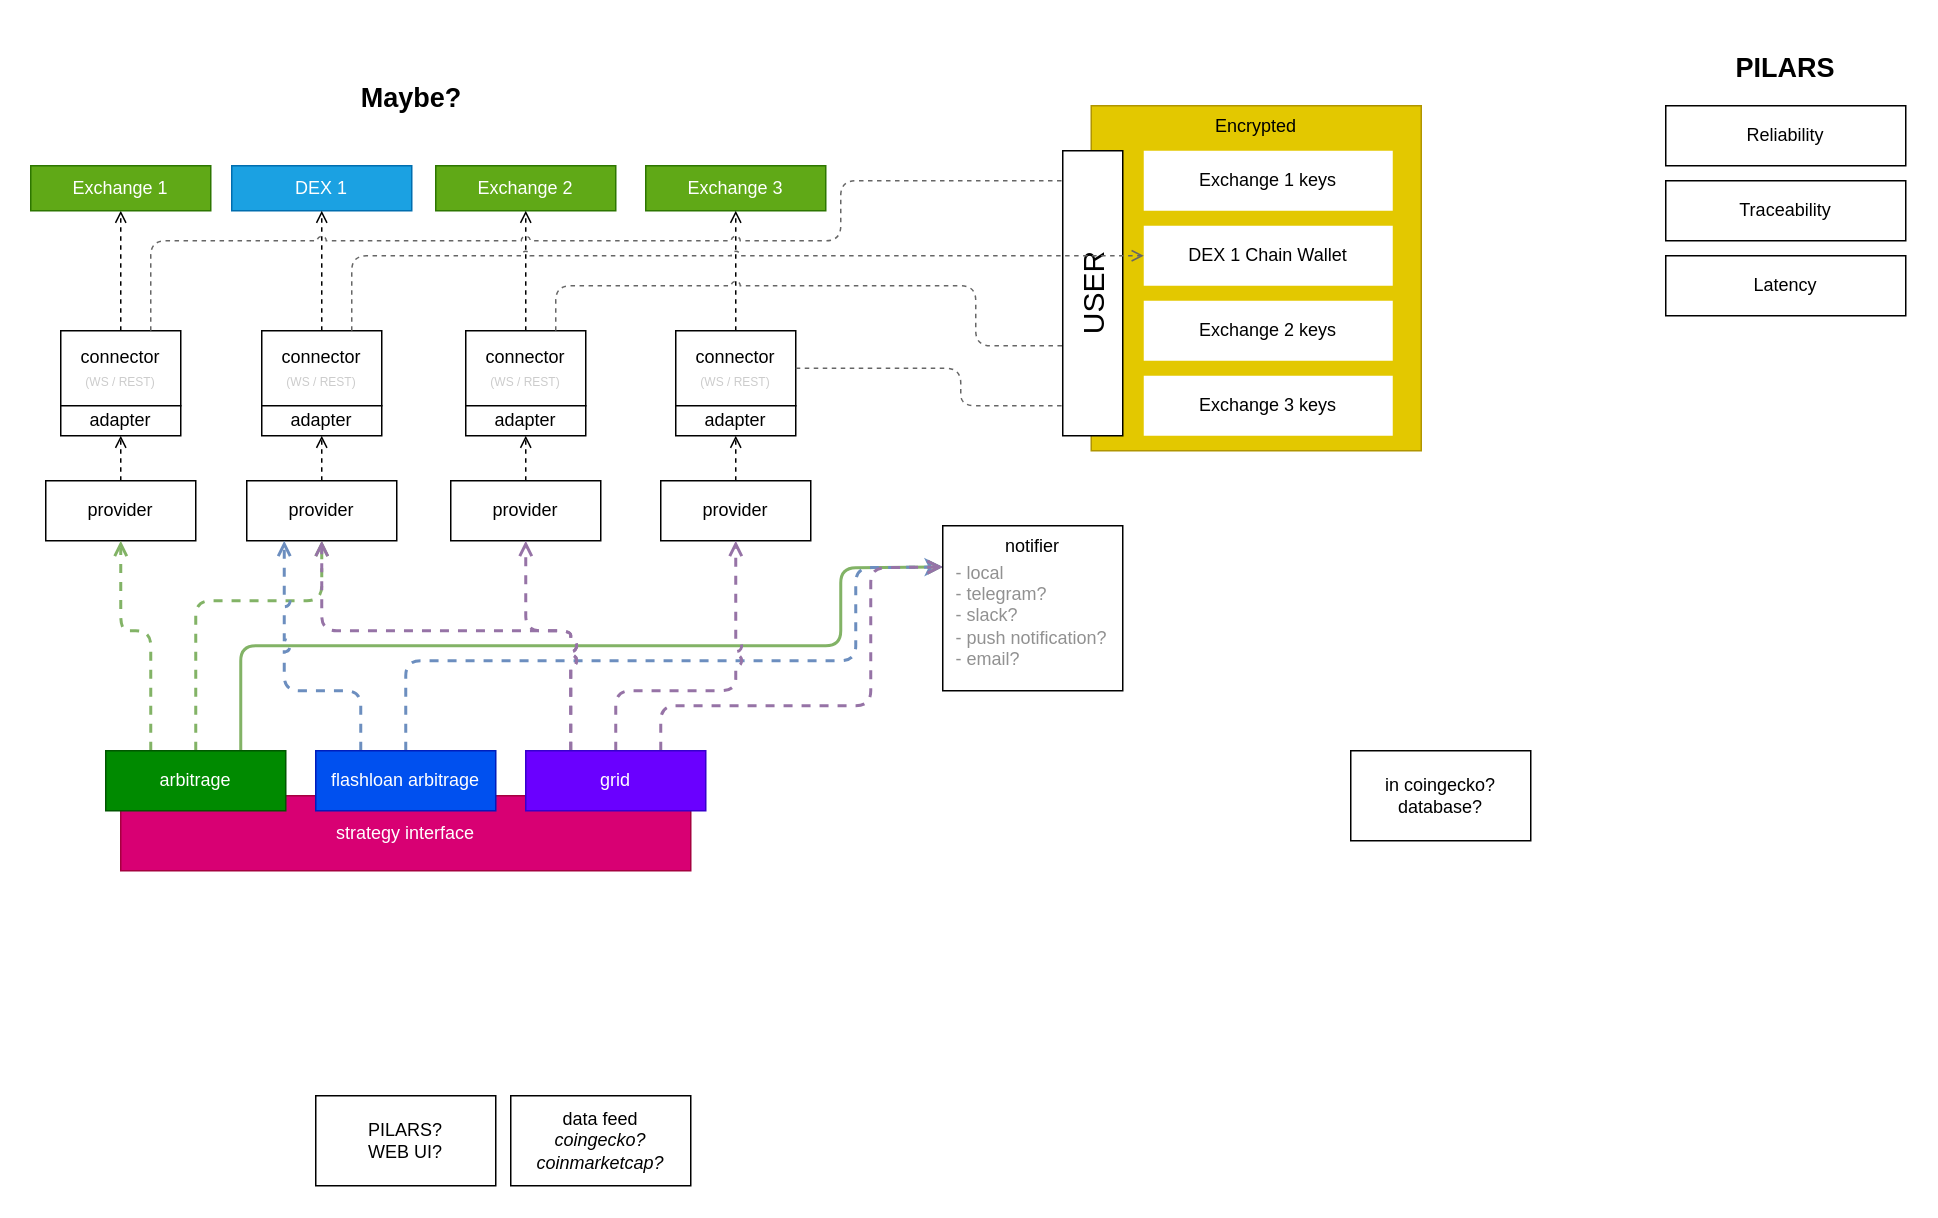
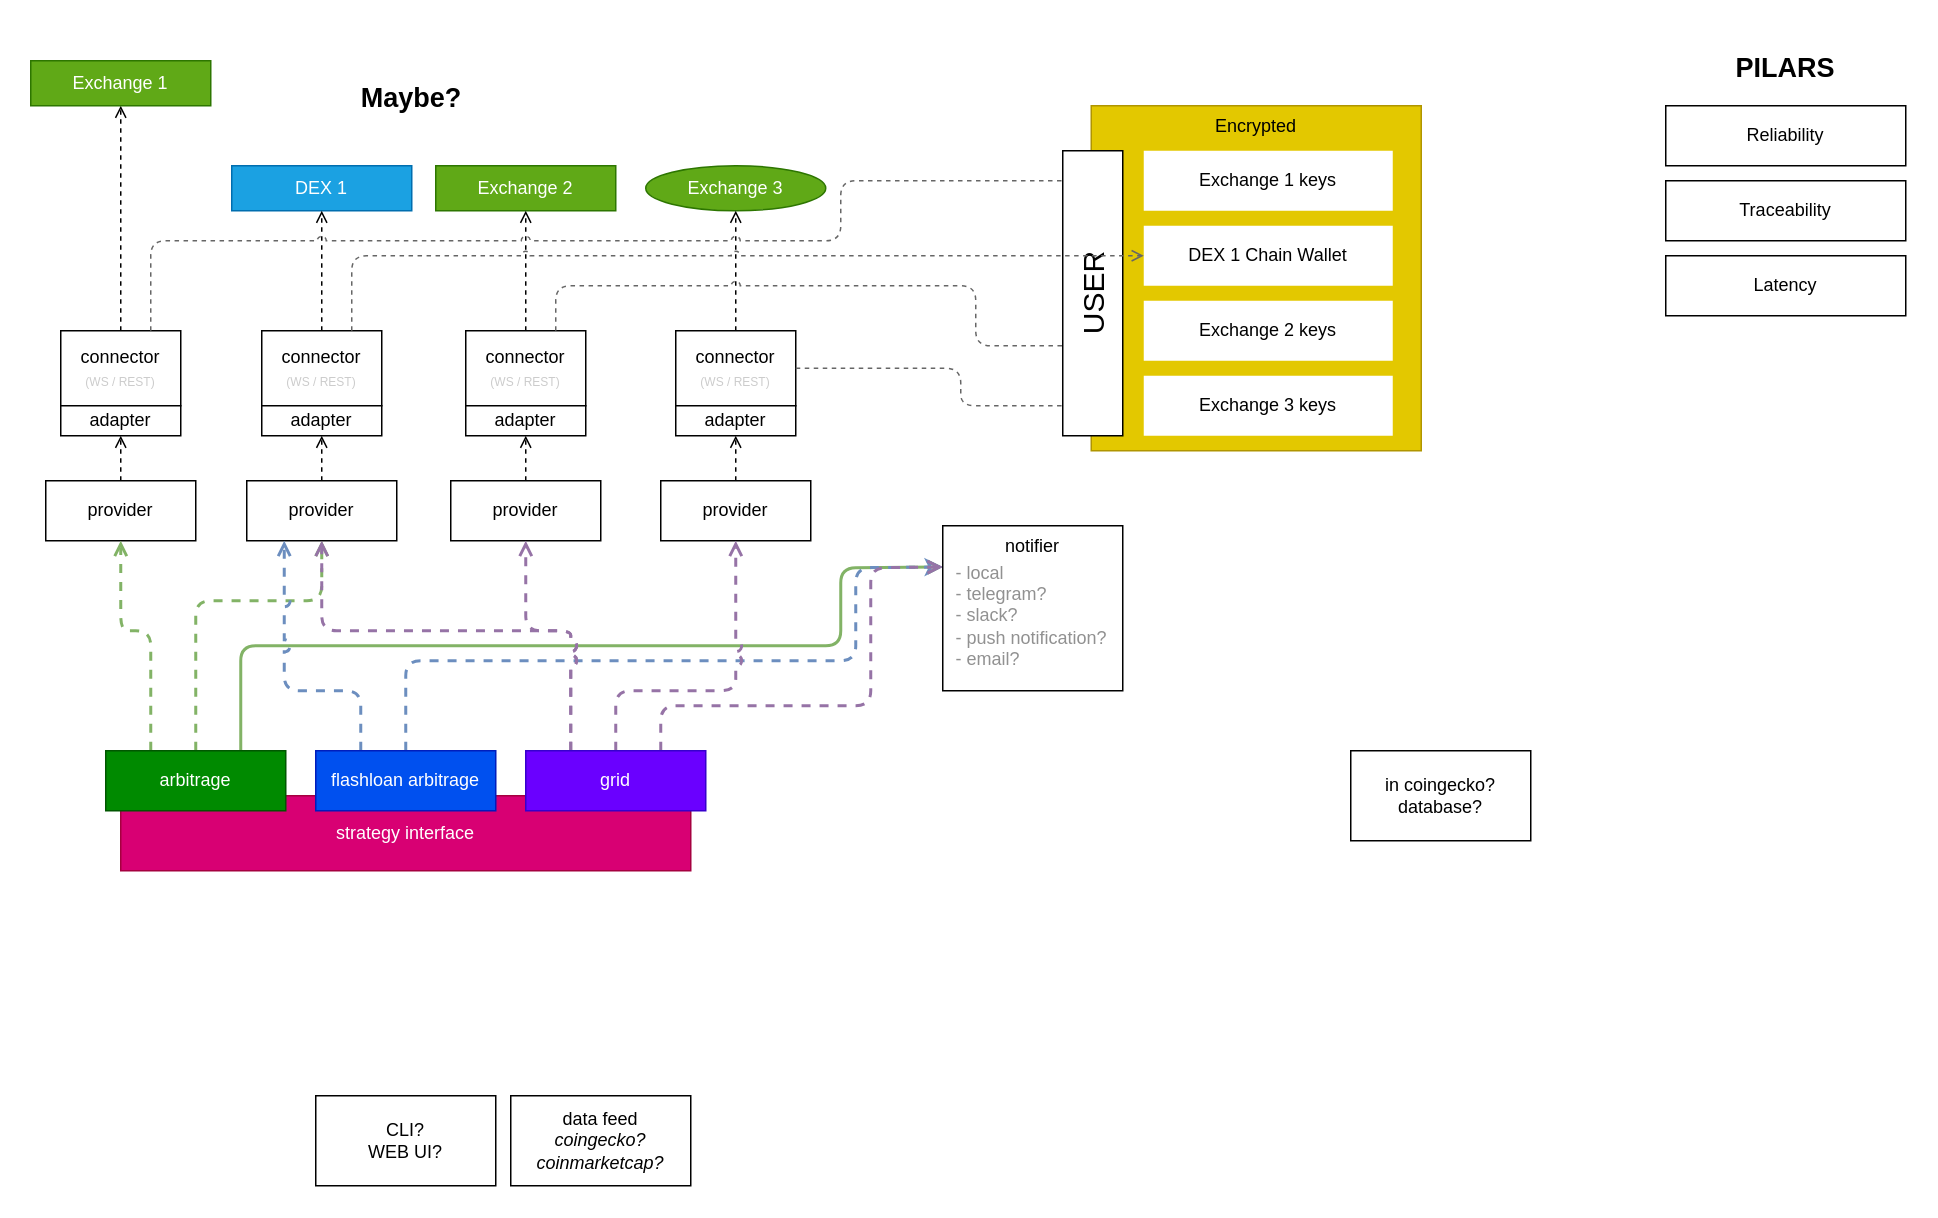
node "Exchange 1": moved (121, 188) -> (121, 83)
node "Exchange 3": shape rectangle -> ellipse
node "PILARS? WEB UI?": label "PILARS? WEB UI?" -> "CLI? WEB UI?"
